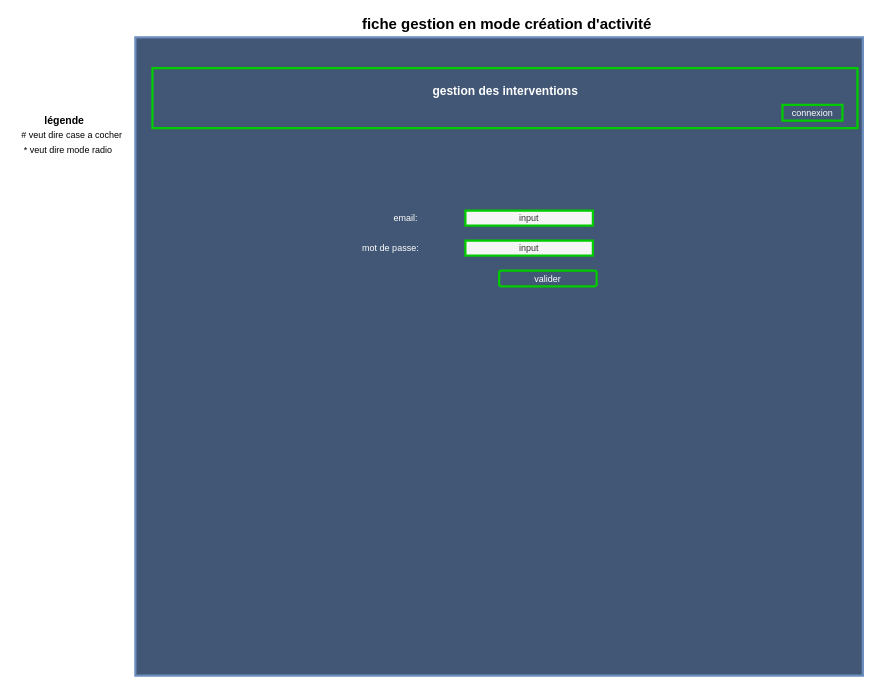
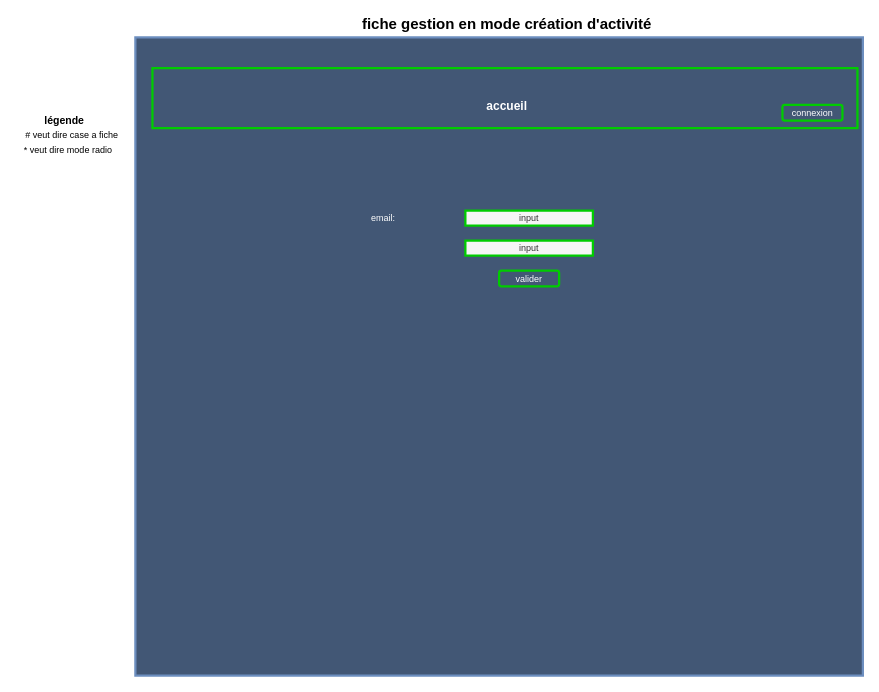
node "gestion des interventions": removed
node "accueil": added
node "connexion": shape rectangle -> rounded rectangle
node "# veut dire case a cocher": label "# veut dire case a cocher" -> "# veut dire case a fiche"
node "email:": moved (405, 218) -> (383, 218)
node "mot de passe:": removed
node "valider": size 98x16 -> 60x16
